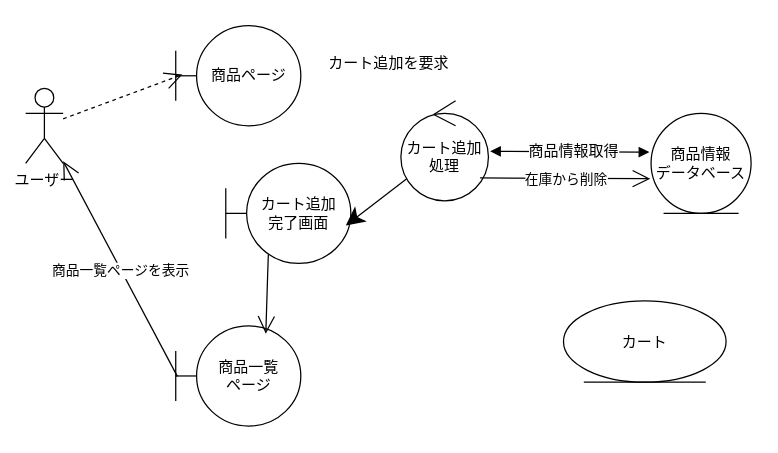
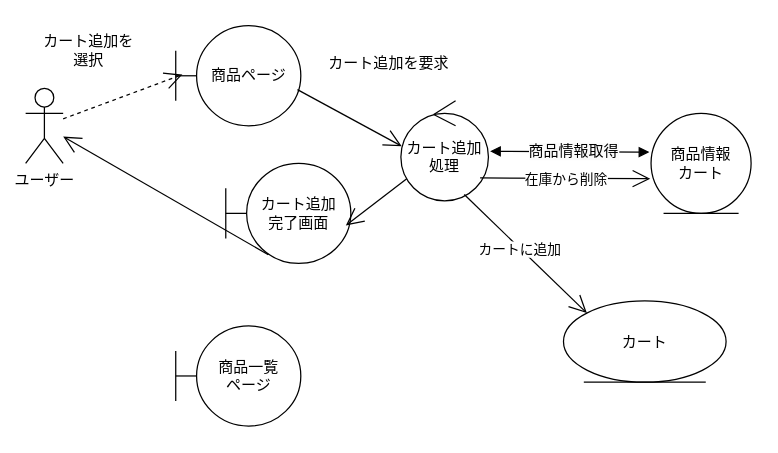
node "カート追加を 選択": added
edge "商品ページ" -> "カート追加処理": added
node "商品情報 データベース": label "商品情報 データベース" -> "商品情報 カート"
edge "カート追加処理" -> "カート追加 完了画面": arrowhead classic -> open
edge "カート追加処理" -> "カート": added, label "カートに追加"
edge "商品一覧 ページ" -> "ユーザー": removed, label "商品一覧ページを表示"
edge "カート追加 完了画面" -> "商品一覧 ページ": now "カート追加 完了画面" -> "ユーザー"
